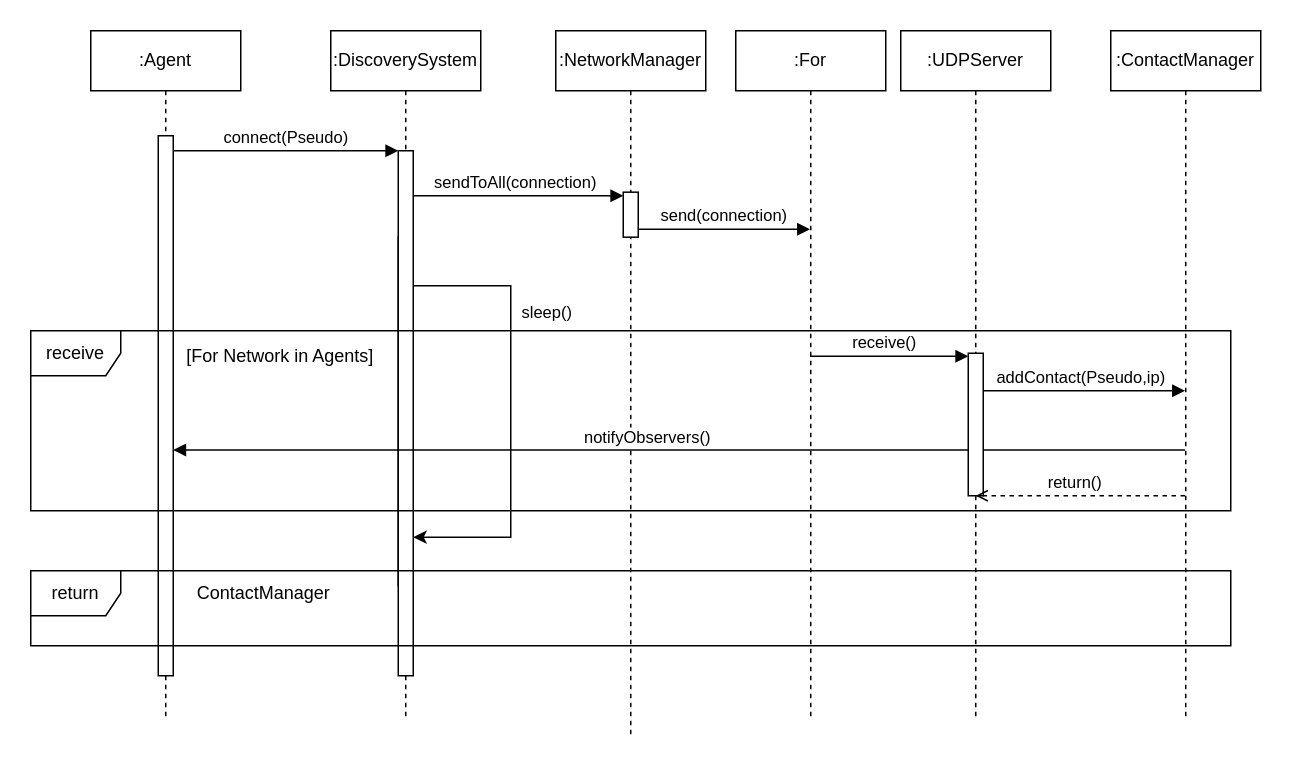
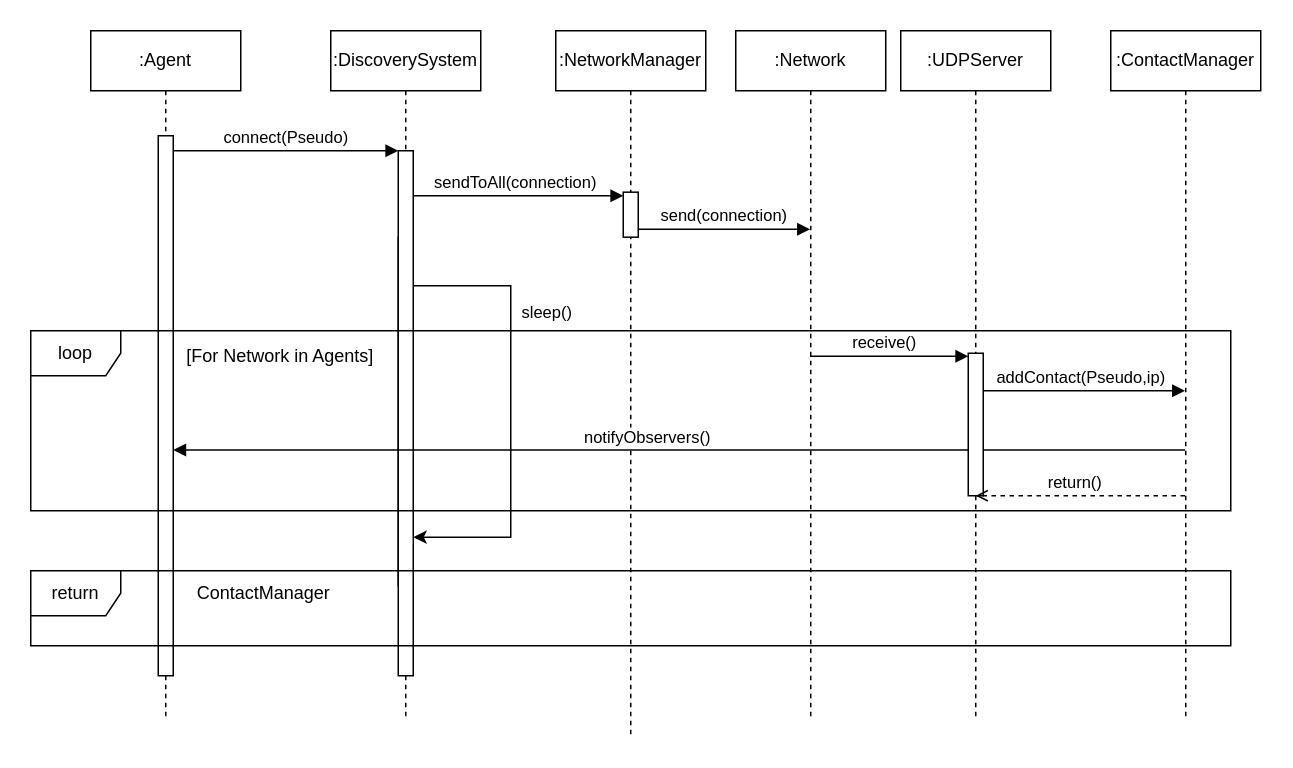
node ":For": label ":For" -> ":Network"
node "receive": label "receive" -> "loop"
